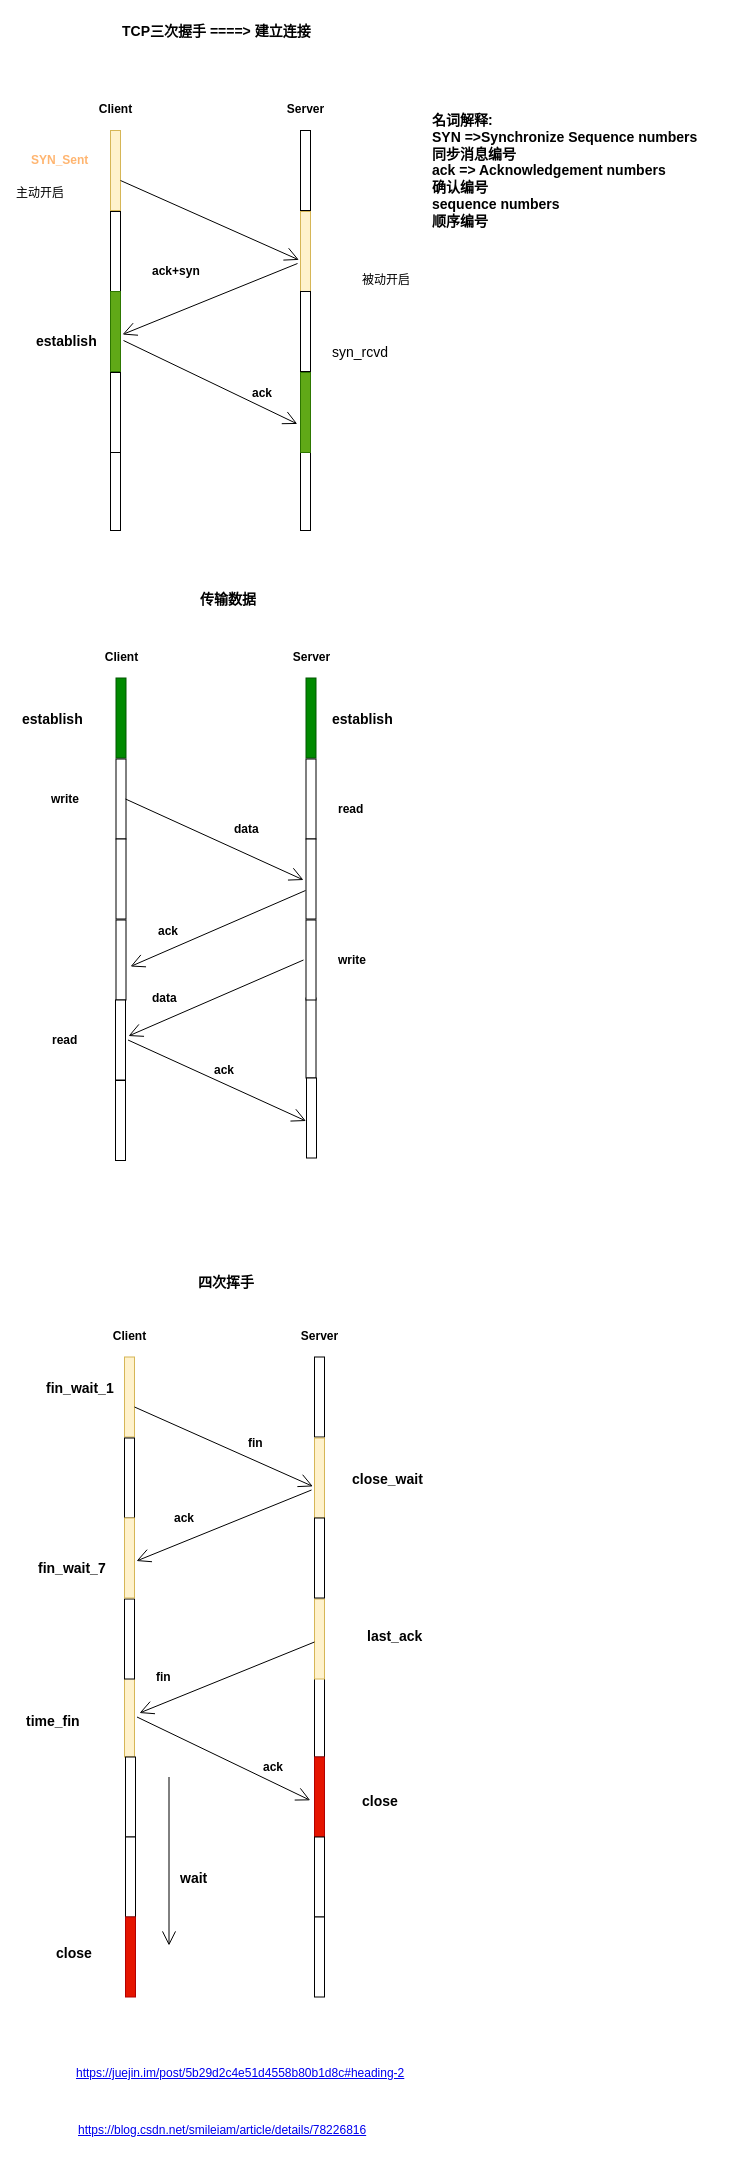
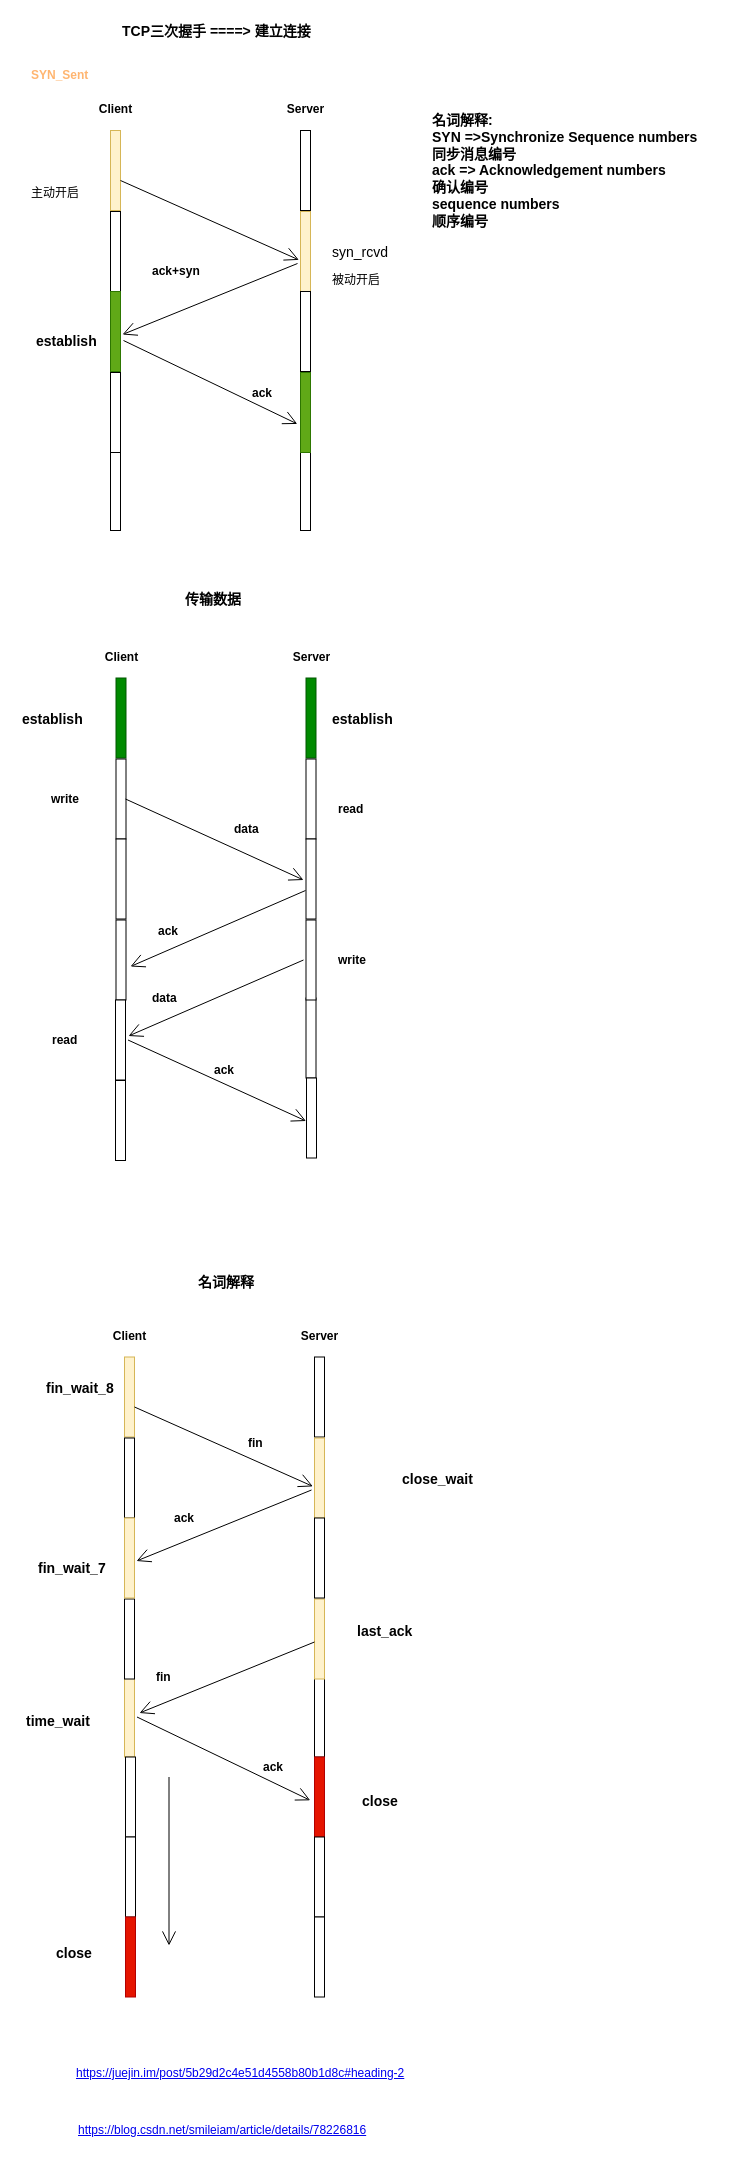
node "SYN_Sent": moved (65, 161) -> (65, 76)
node "主动开启": moved (45, 194) -> (60, 194)
node "被动开启": moved (391, 281) -> (361, 281)
node "syn_rcvd": moved (366, 352) -> (366, 252)
node "传输数据": moved (234, 599) -> (219, 599)
node "四次挥手": label "四次挥手" -> "名词解释"
node "fin_wait_1": label "fin_wait_1" -> "fin_wait_8"
node "close_wait": moved (396, 1483) -> (446, 1483)
node "last_ack": moved (401, 1640) -> (391, 1635)
node "time_fin": label "time_fin" -> "time_wait"
node "wait": removed
